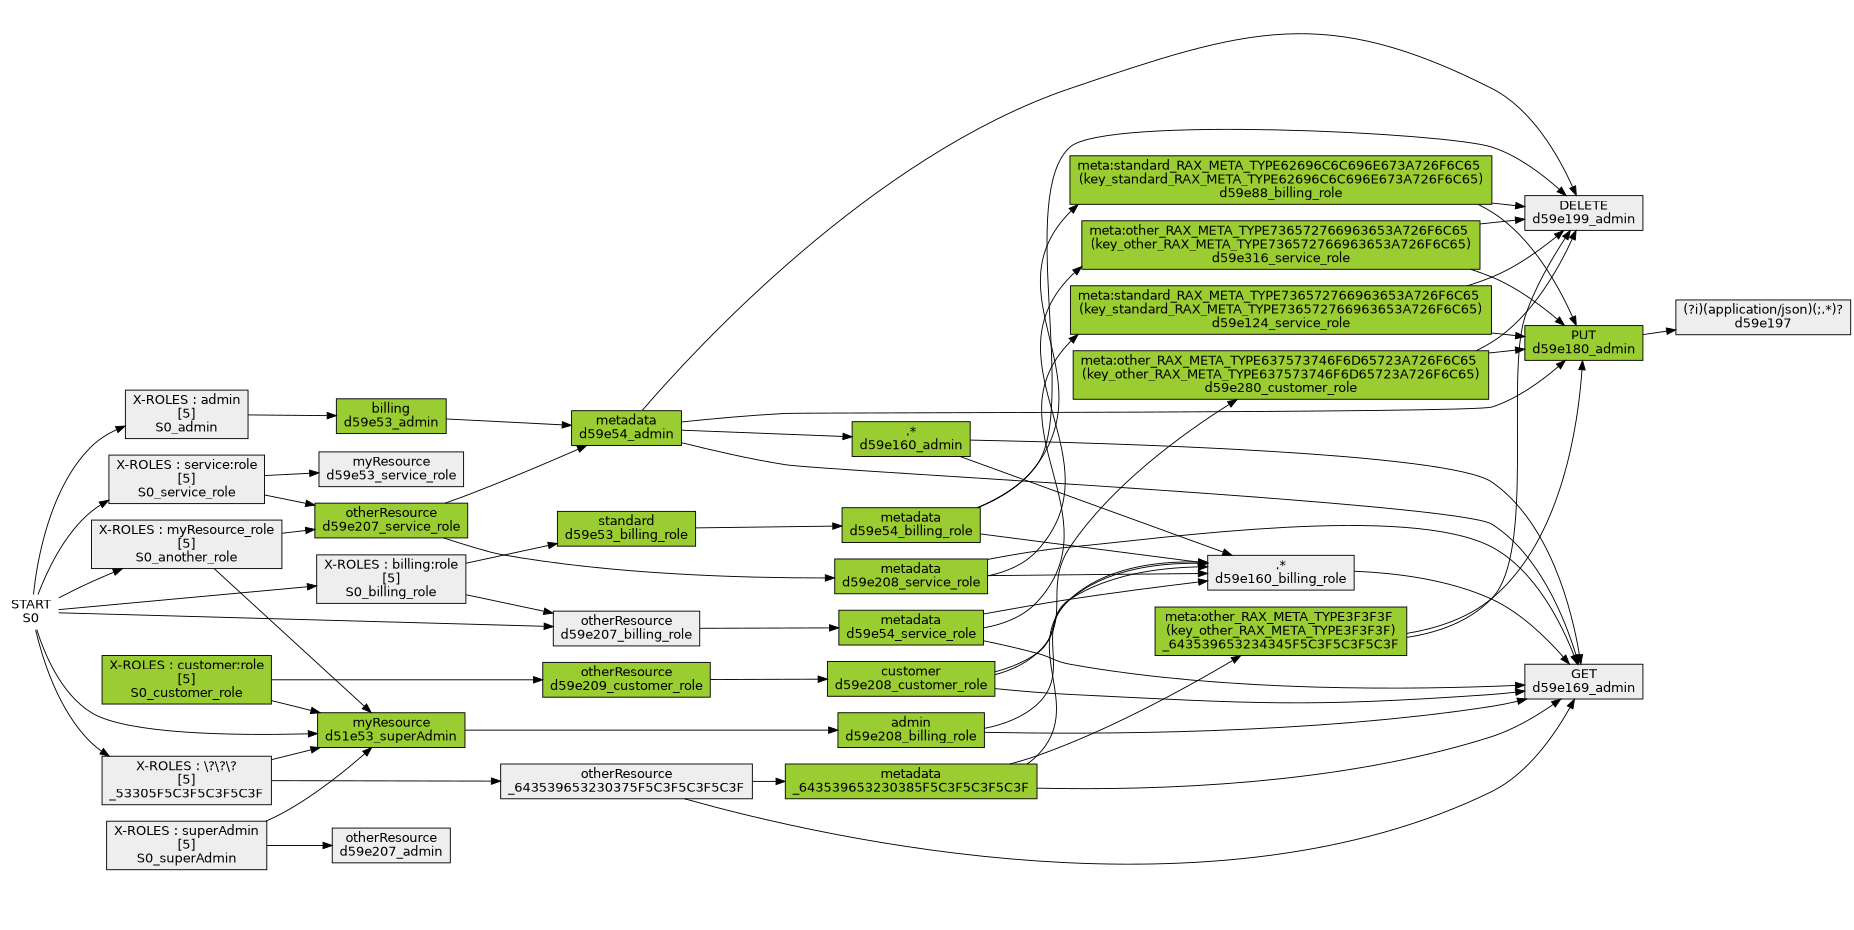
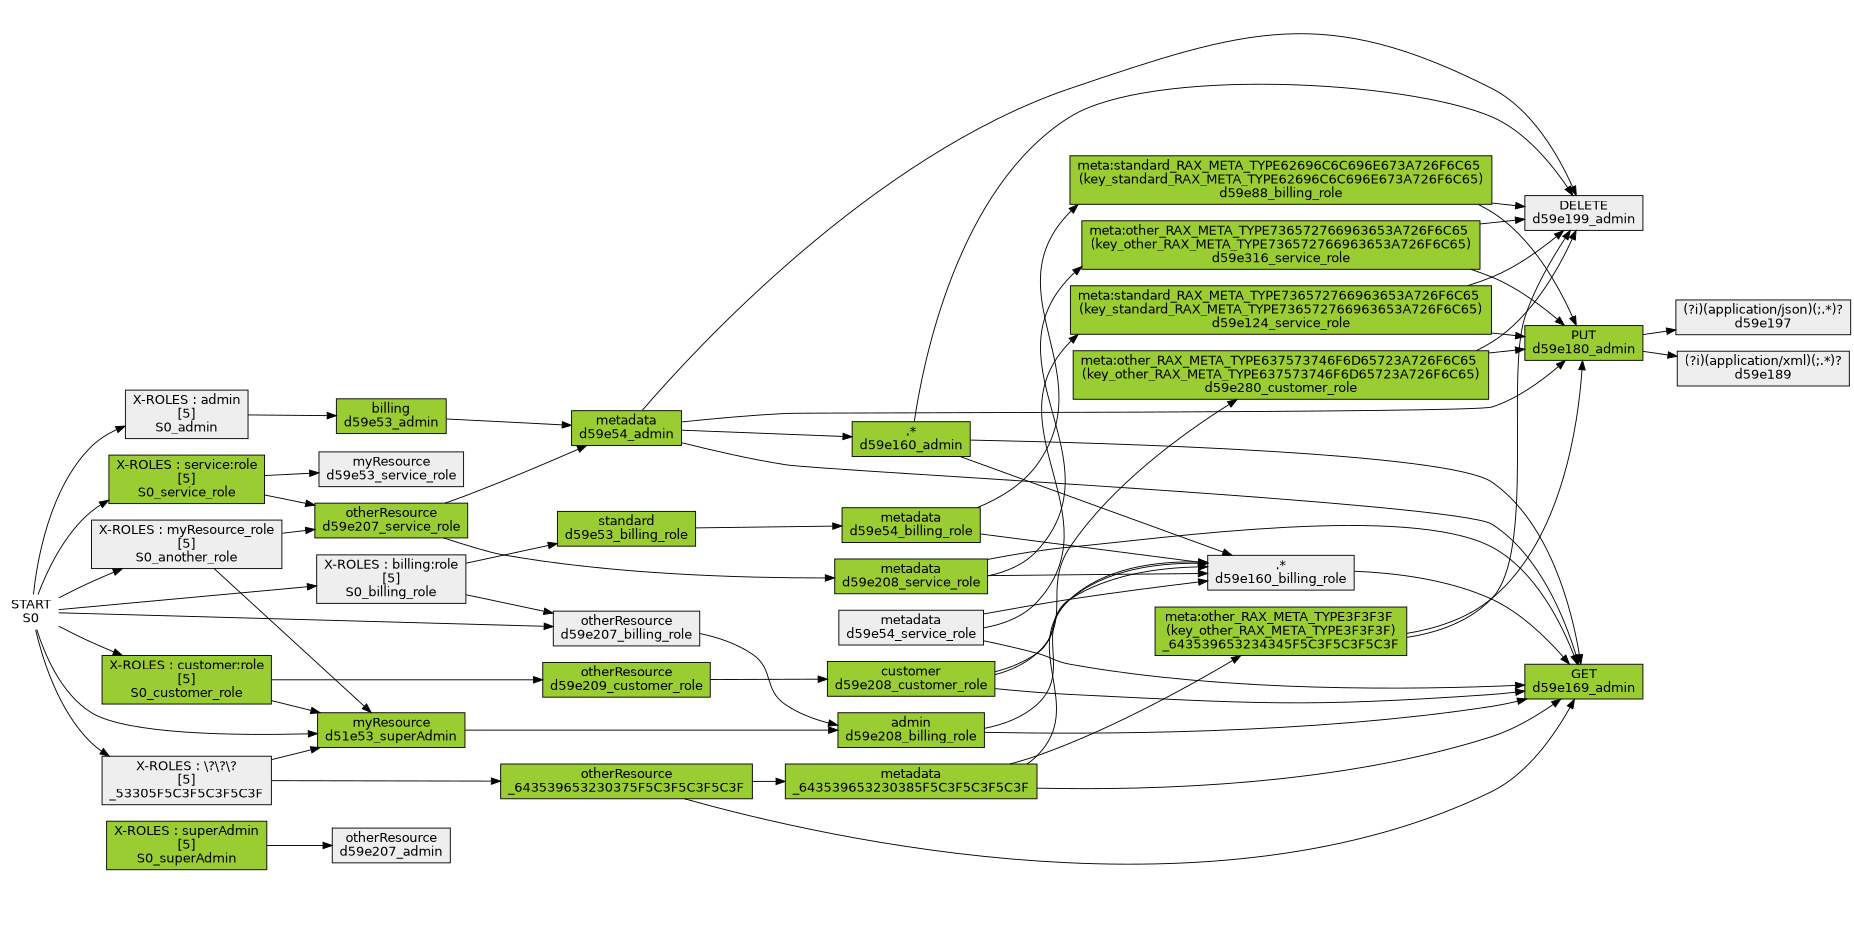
edge "metadata d59e54_billing_role" -> "DELETE d59e199_admin": now ".* d59e160_admin" -> "DELETE d59e199_admin"
node "(?i)(application/xml)(;.*)? d59e189": added
node "X-ROLES : service:role [5] S0_service_role": fillcolor #eeeeee -> yellowgreen
edge "otherResource d59e207_billing_role" -> "metadata d59e54_service_role": now "otherResource d59e207_billing_role" -> "admin d59e208_billing_role"
node "metadata d59e54_service_role": fillcolor yellowgreen -> #eeeeee
edge "START S0" -> "X-ROLES : customer:role [5] S0_customer_role": added
node "GET d59e169_admin": fillcolor #eeeeee -> yellowgreen
node "otherResource _643539653230375F5C3F5C3F5C3F": fillcolor #eeeeee -> yellowgreen
edge "X-ROLES : superAdmin [5] S0_superAdmin" -> "myResource d51e53_superAdmin": removed
node "X-ROLES : superAdmin [5] S0_superAdmin": fillcolor #eeeeee -> yellowgreen
